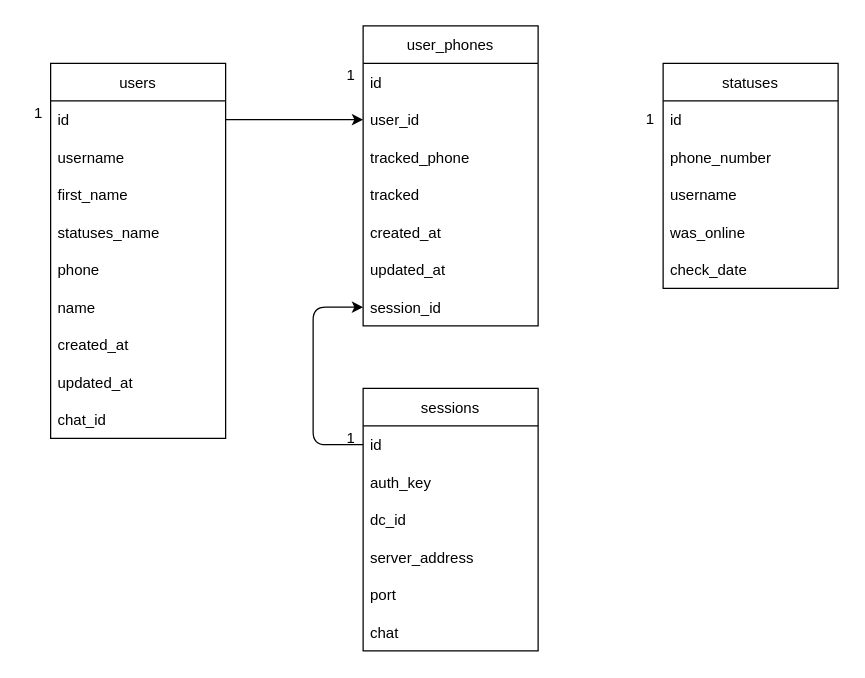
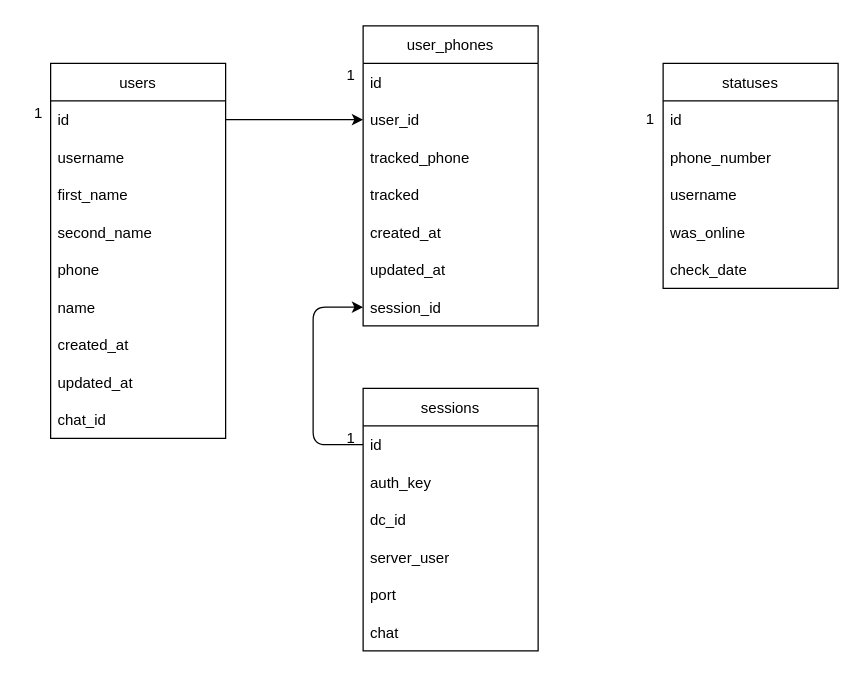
node "statuses_name": label "statuses_name" -> "second_name"
node "server_address": label "server_address" -> "server_user"
